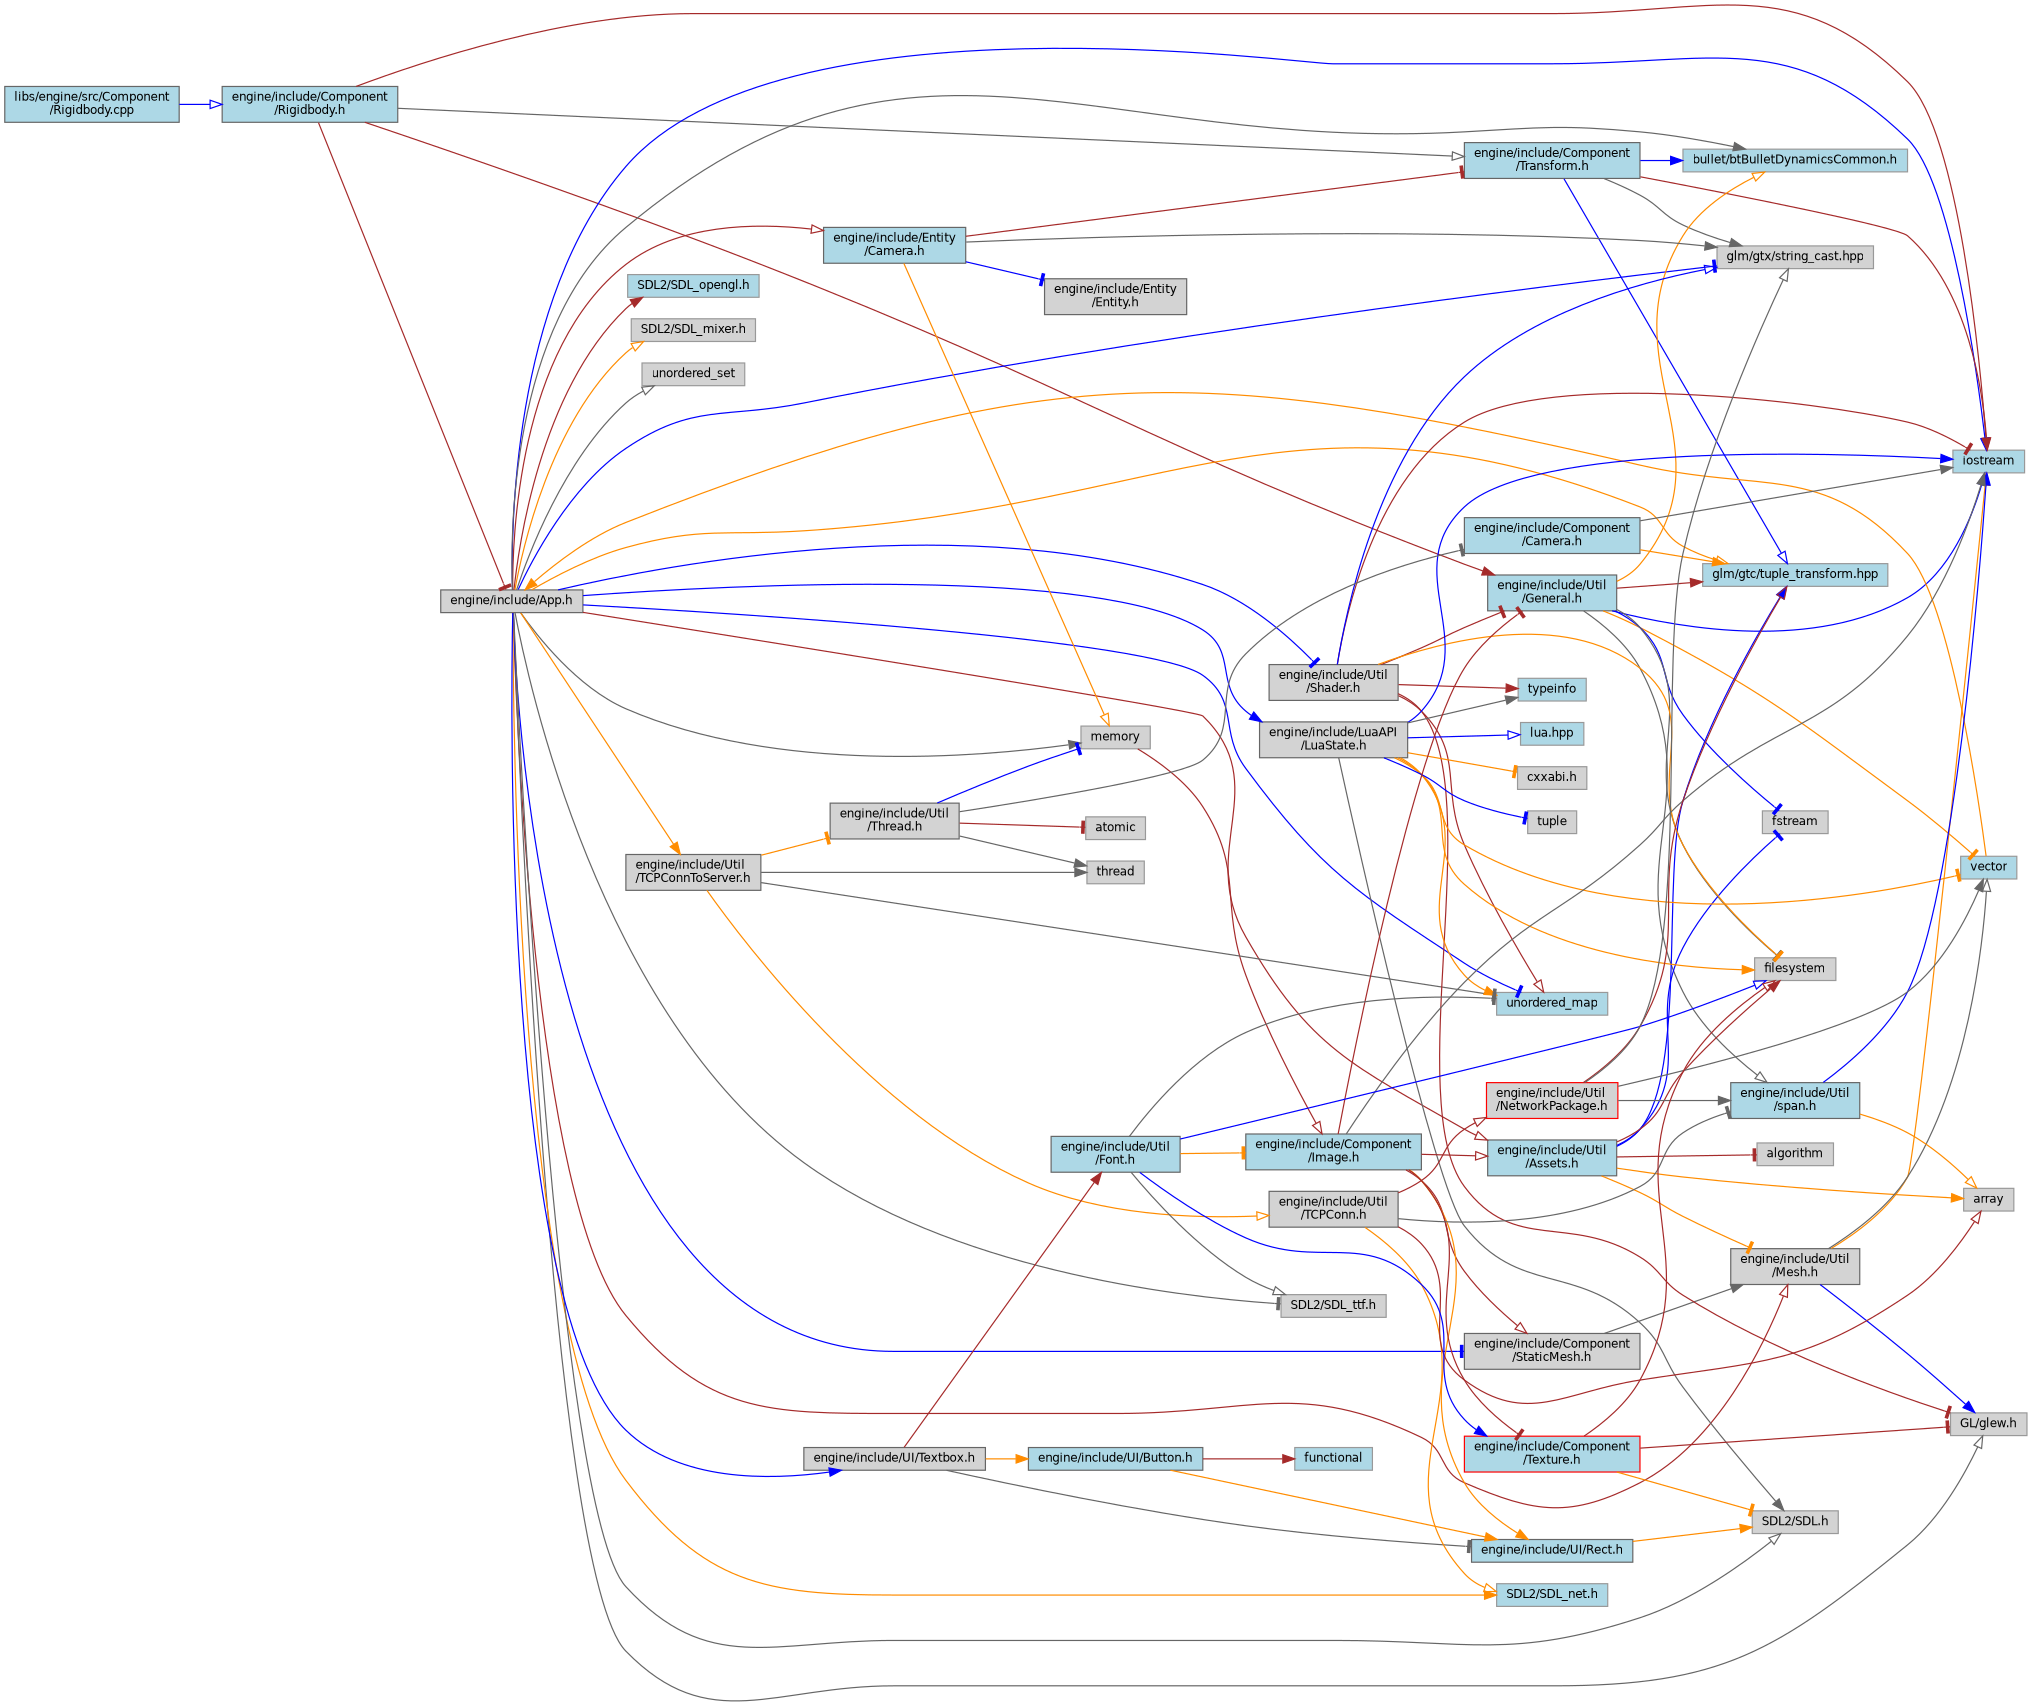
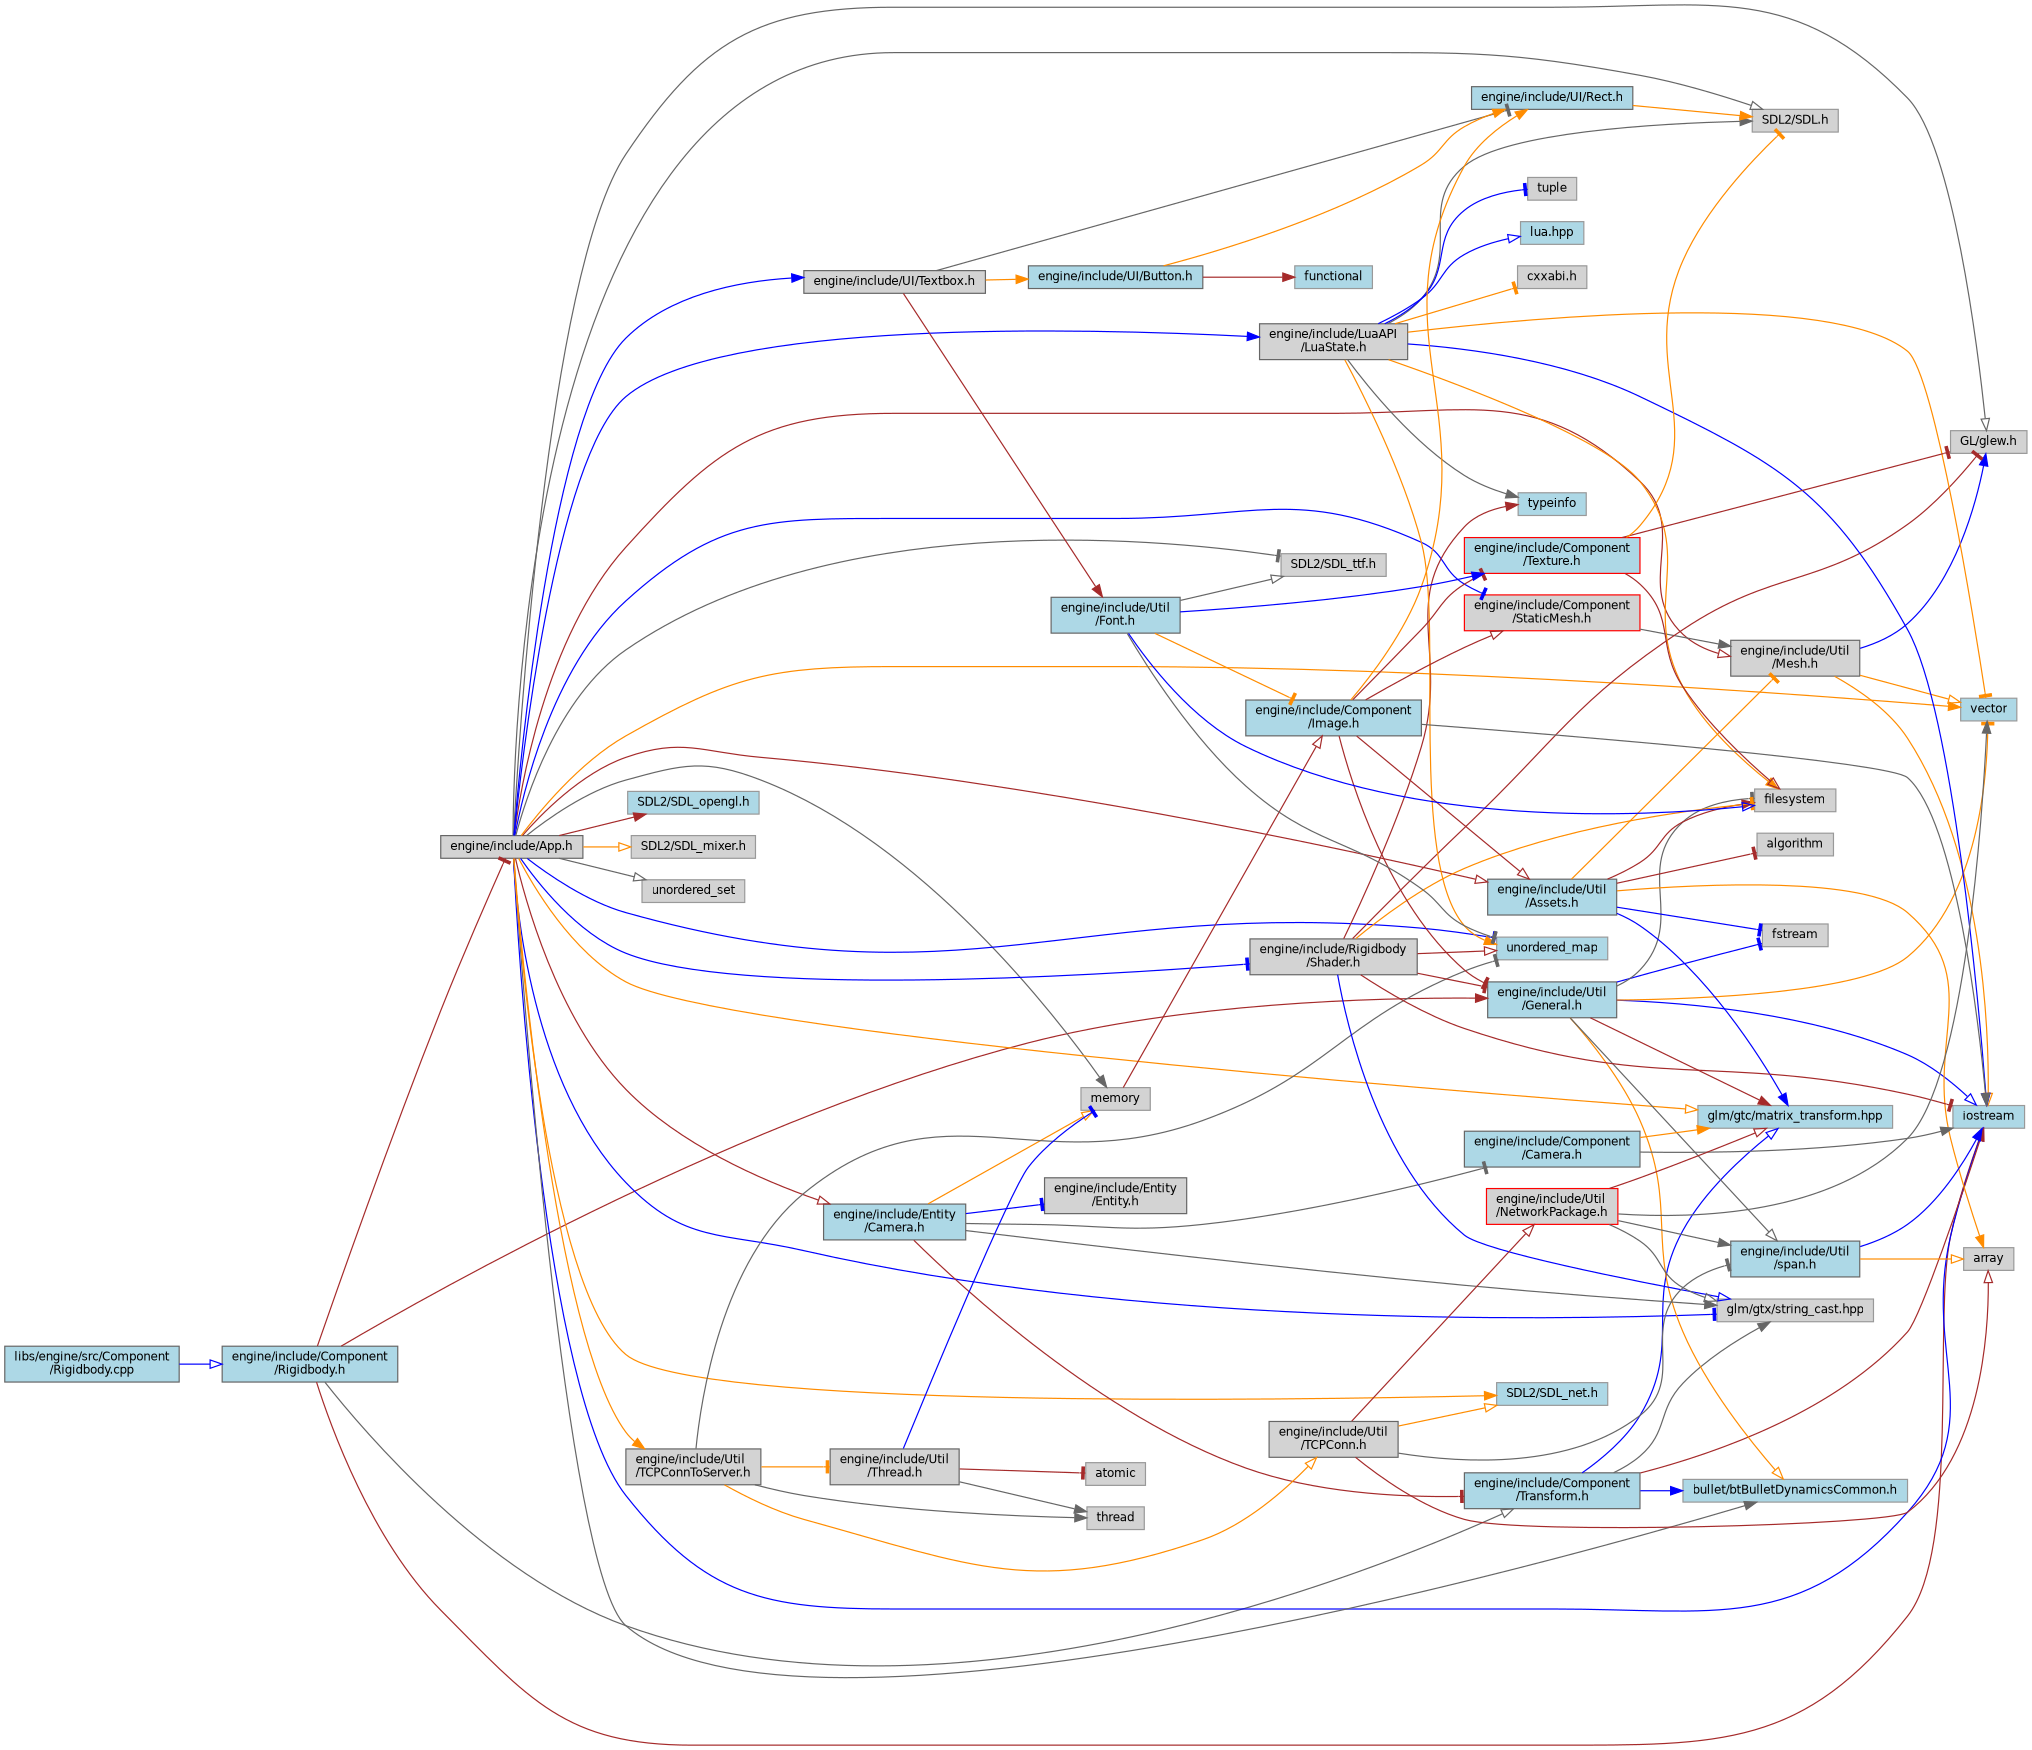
edge "vector" -> "engine/include/App.h": reversed
node "glm/gtc/tuple_transform.hpp": label "glm/gtc/tuple_transform.hpp" -> "glm/gtc/matrix_transform.hpp"
node "engine/include/Util /Shader.h": label "engine/include/Util /Shader.h" -> "engine/include/Rigidbody /Shader.h"
edge "engine/include/Util /Thread.h" -> "engine/include/Component /Camera.h": now "engine/include/Entity /Camera.h" -> "engine/include/Component /Camera.h"
edge "engine/include/Util /Mesh.h" -> "vector": color gray40 -> darkorange
node "engine/include/Component /StaticMesh.h": color grey40 -> red
